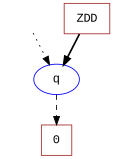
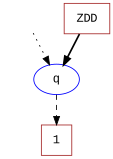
node "0": label "0" -> "1"
